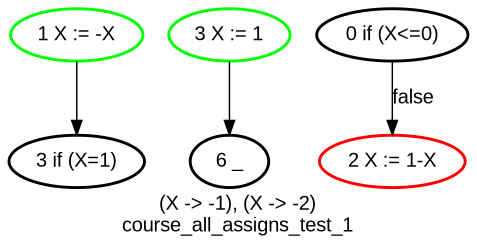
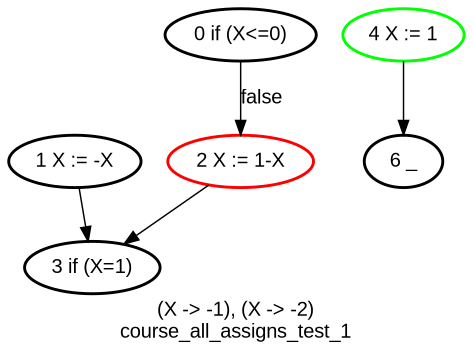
node "1 X := -X": color green -> black
node "3 X := 1": label "3 X := 1" -> "4 X := 1"
edge "2 X := 1-X" -> "3 if (X=1)": added
